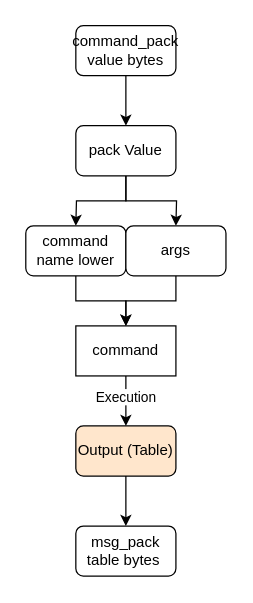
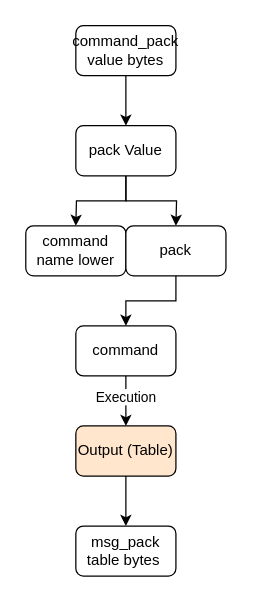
node "args": label "args" -> "pack"
edge "command name lower" -> "command": removed
node "command": shape rectangle -> rounded rectangle
